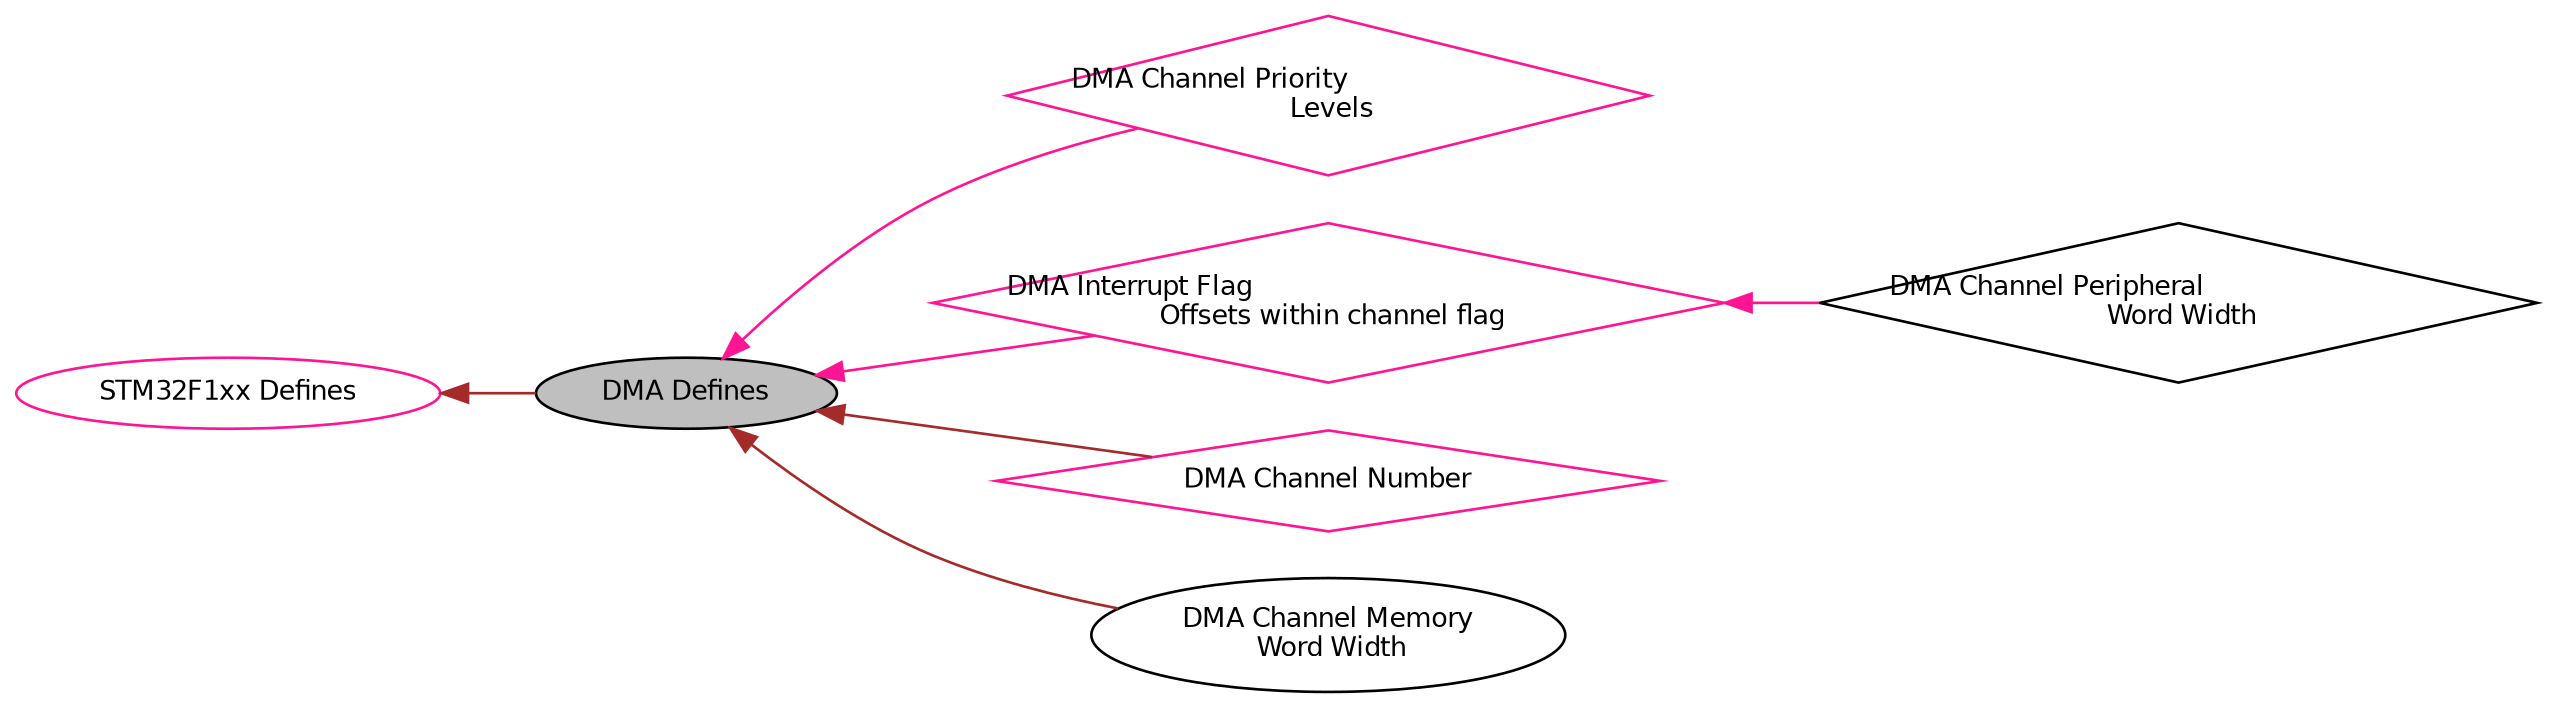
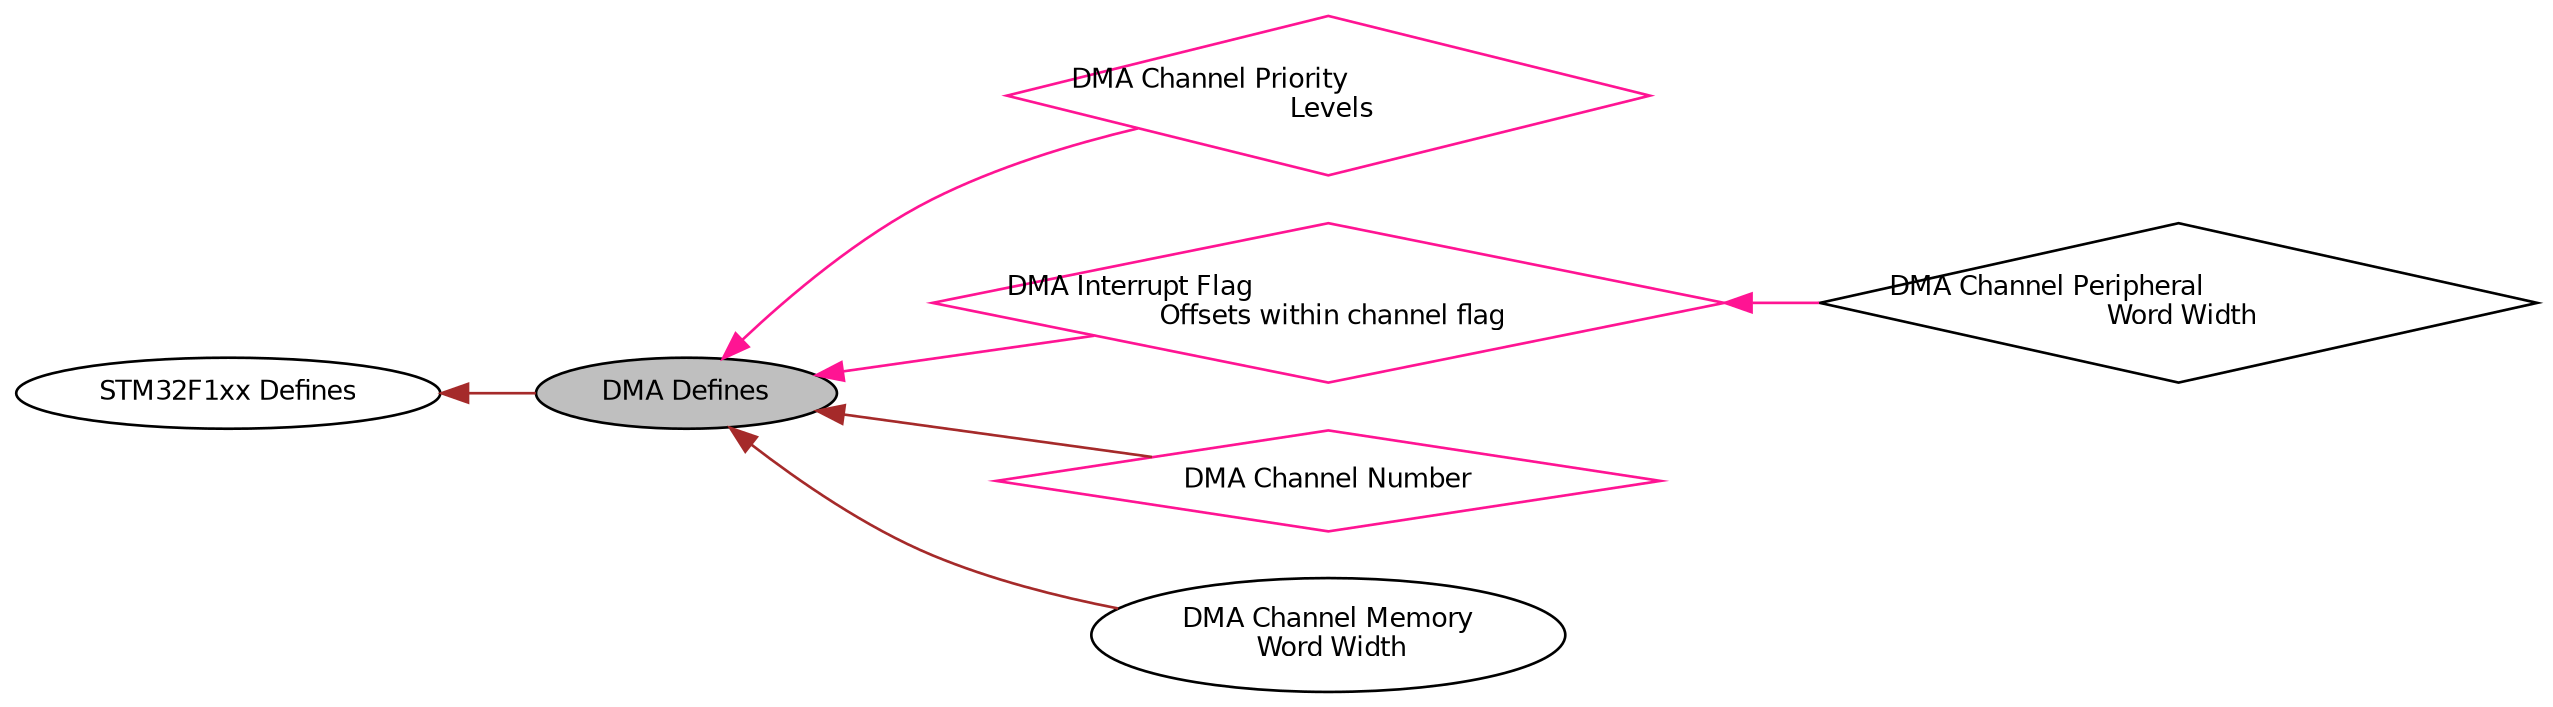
node "STM32F1xx Defines": color deeppink -> black
